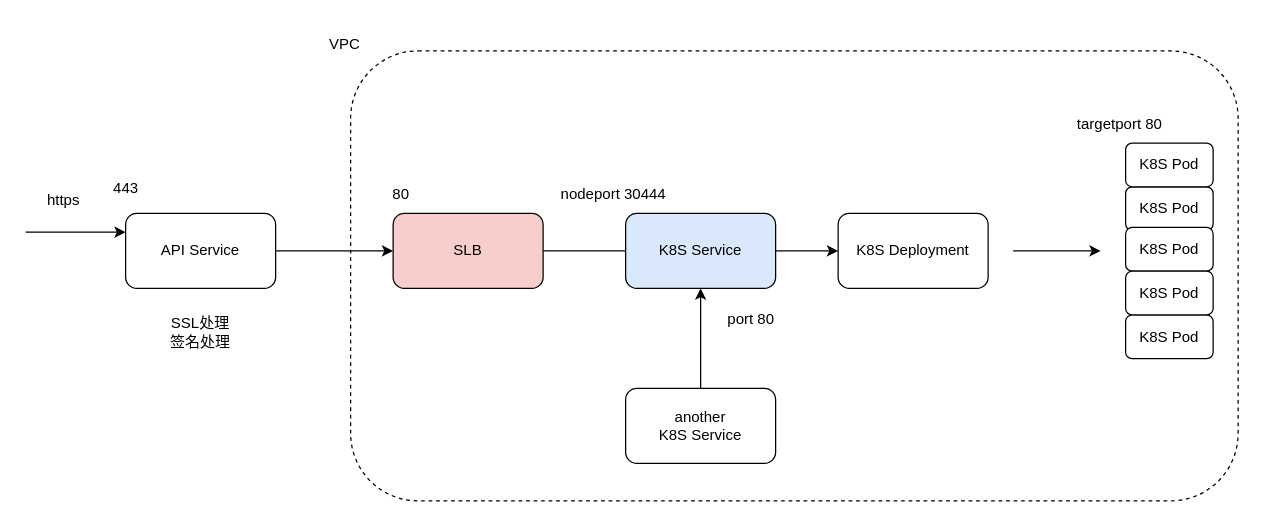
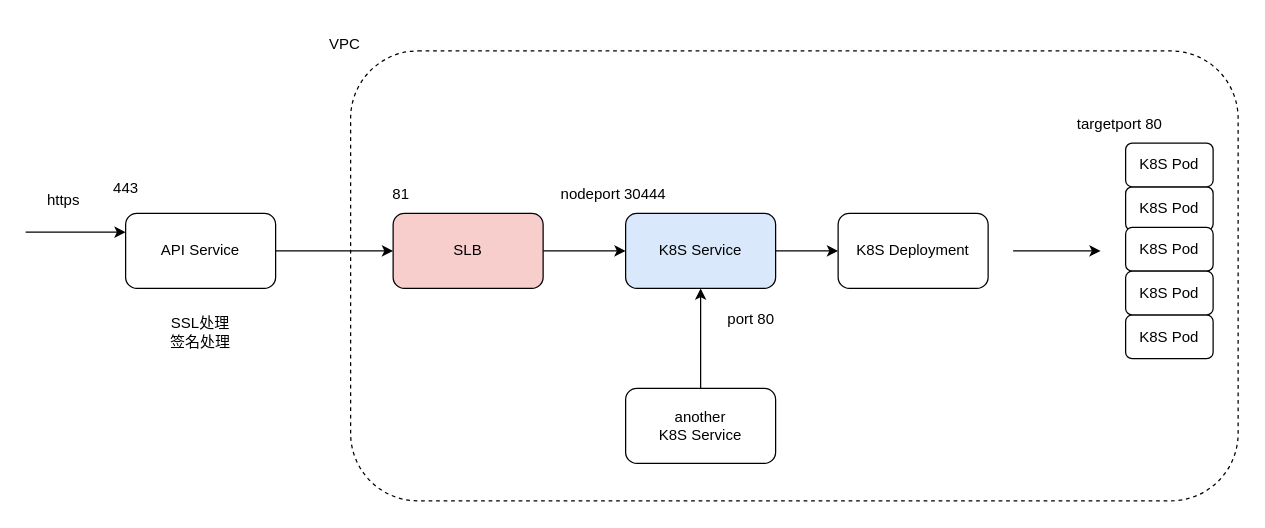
node "80": label "80" -> "81"
edge "SLB" -- "K8S Service": arrowhead none -> classic
